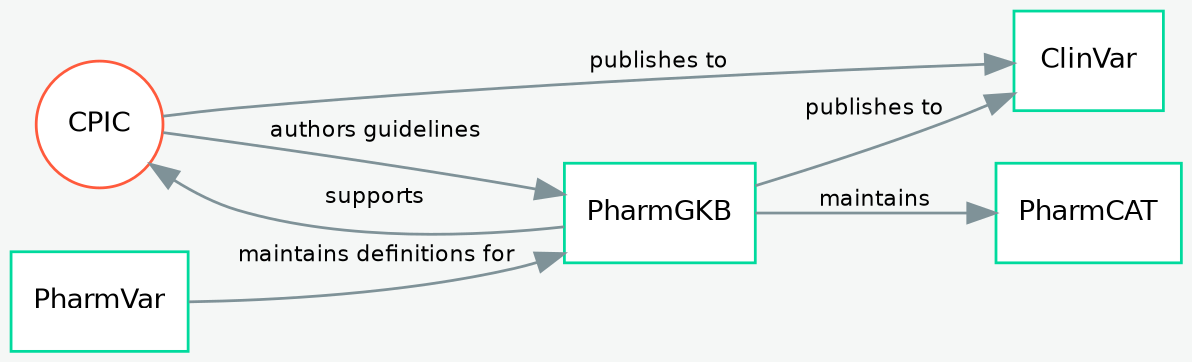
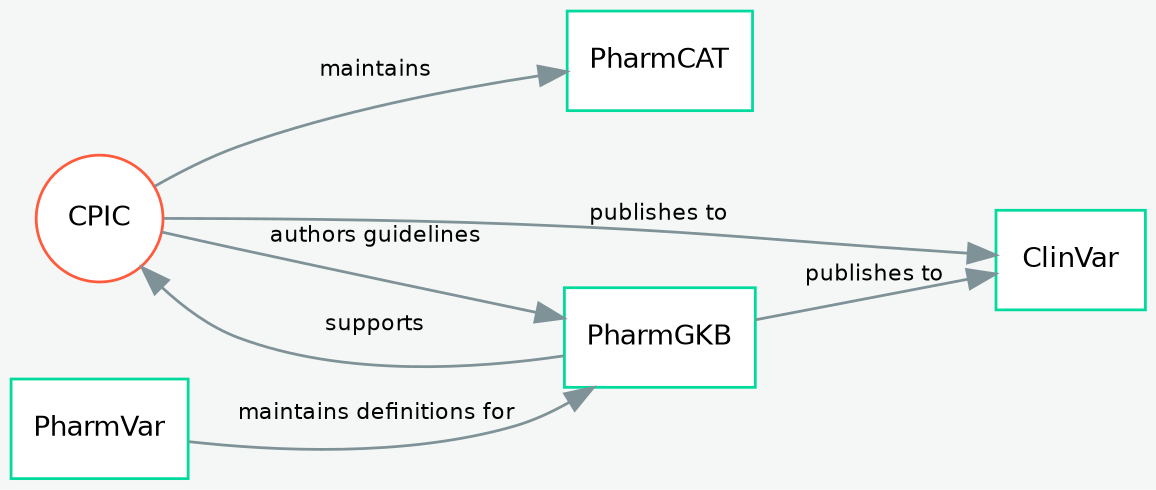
edge "PharmGKB" -> "PharmCAT": now "CPIC" -> "PharmCAT"
